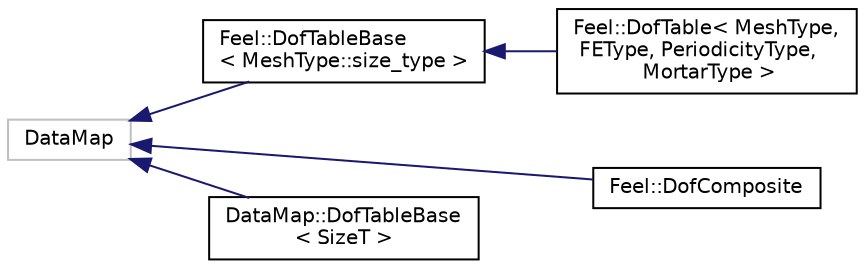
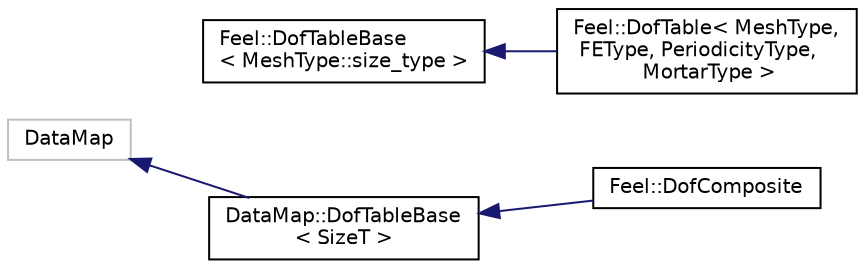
edge "Feel::DofTableBase < MeshType::size_type >" -> "DataMap": removed
edge "Feel::DofComposite" -> "DataMap": now "Feel::DofComposite" -> "DataMap::DofTableBase < SizeT >"
